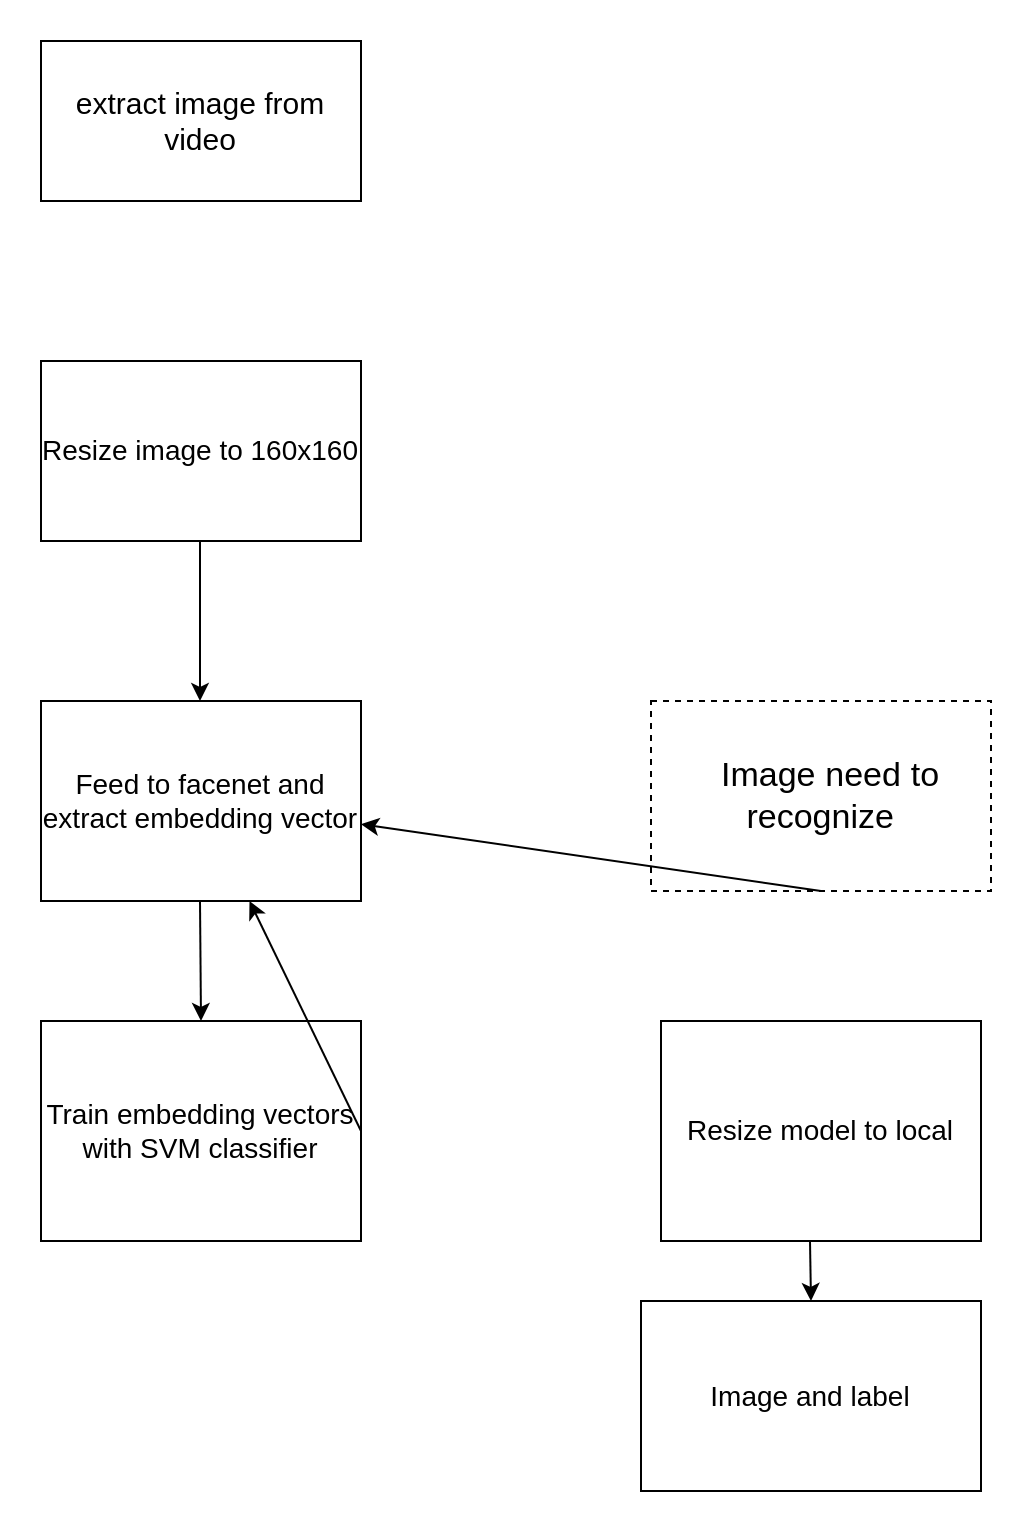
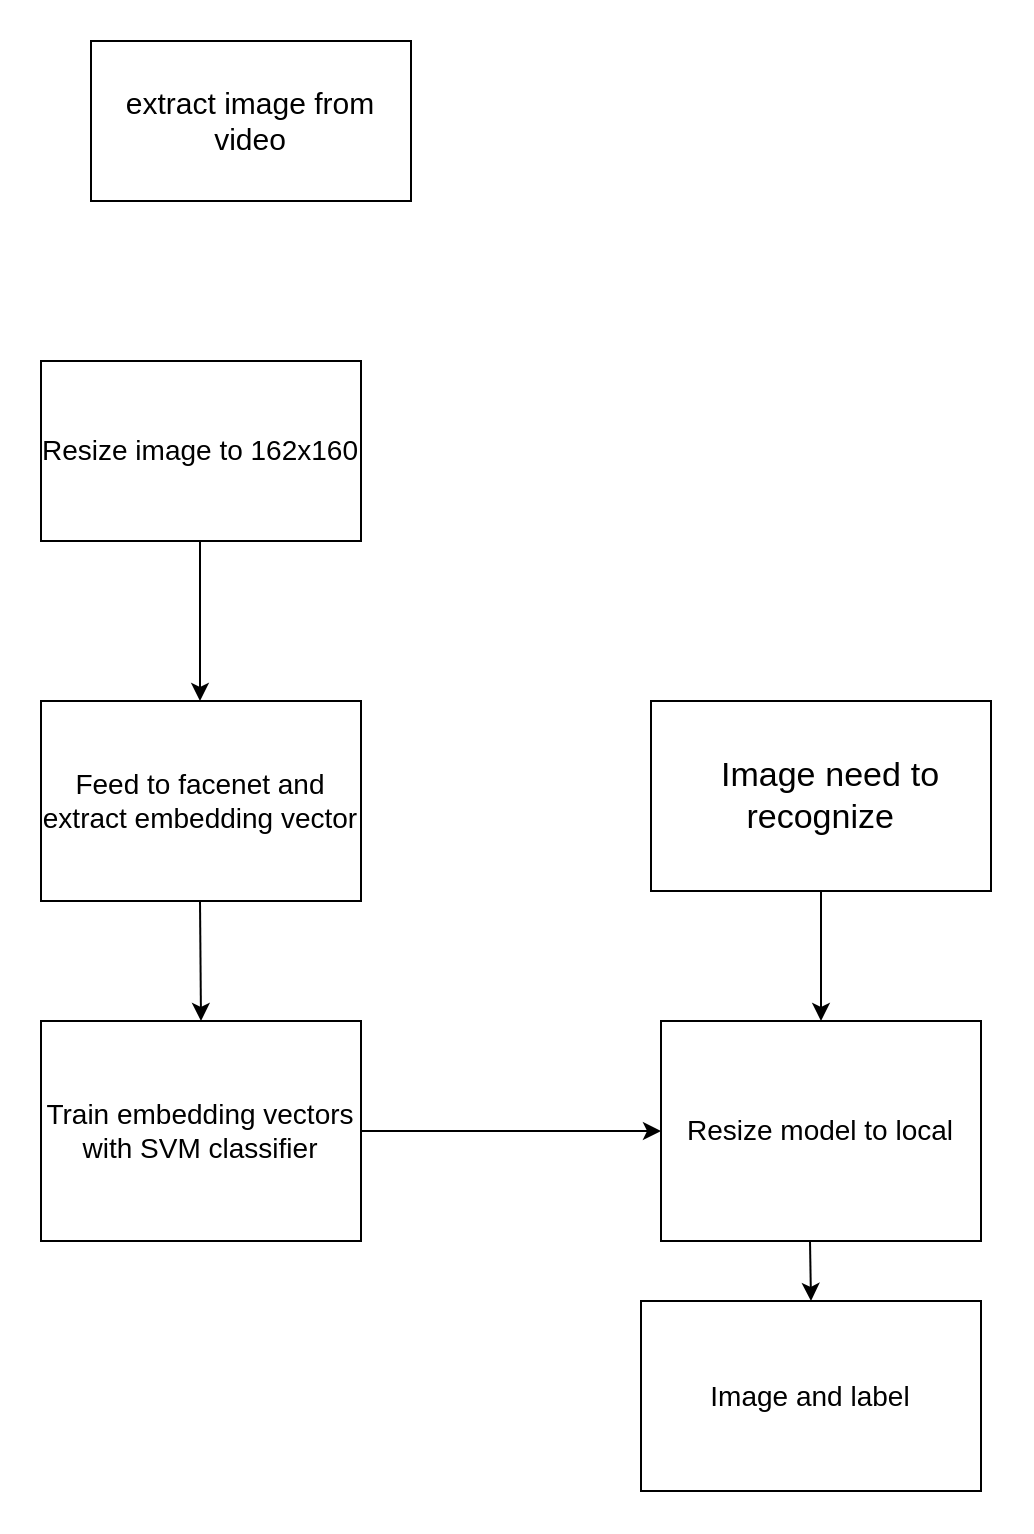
node "extract image from video": moved (201, 121) -> (251, 121)
node "Resize image to 160x160": label "Resize image to 160x160" -> "Resize image to 162x160"
node "Image need to recognize": style dashed -> solid
edge "Image need to recognize" -> "Feed to facenet and extract embedding vector": now "Image need to recognize" -> "Resize model to local"
edge "Train embedding vectors with SVM classifier" -> "Feed to facenet and extract embedding vector": now "Train embedding vectors with SVM classifier" -> "Resize model to local"
